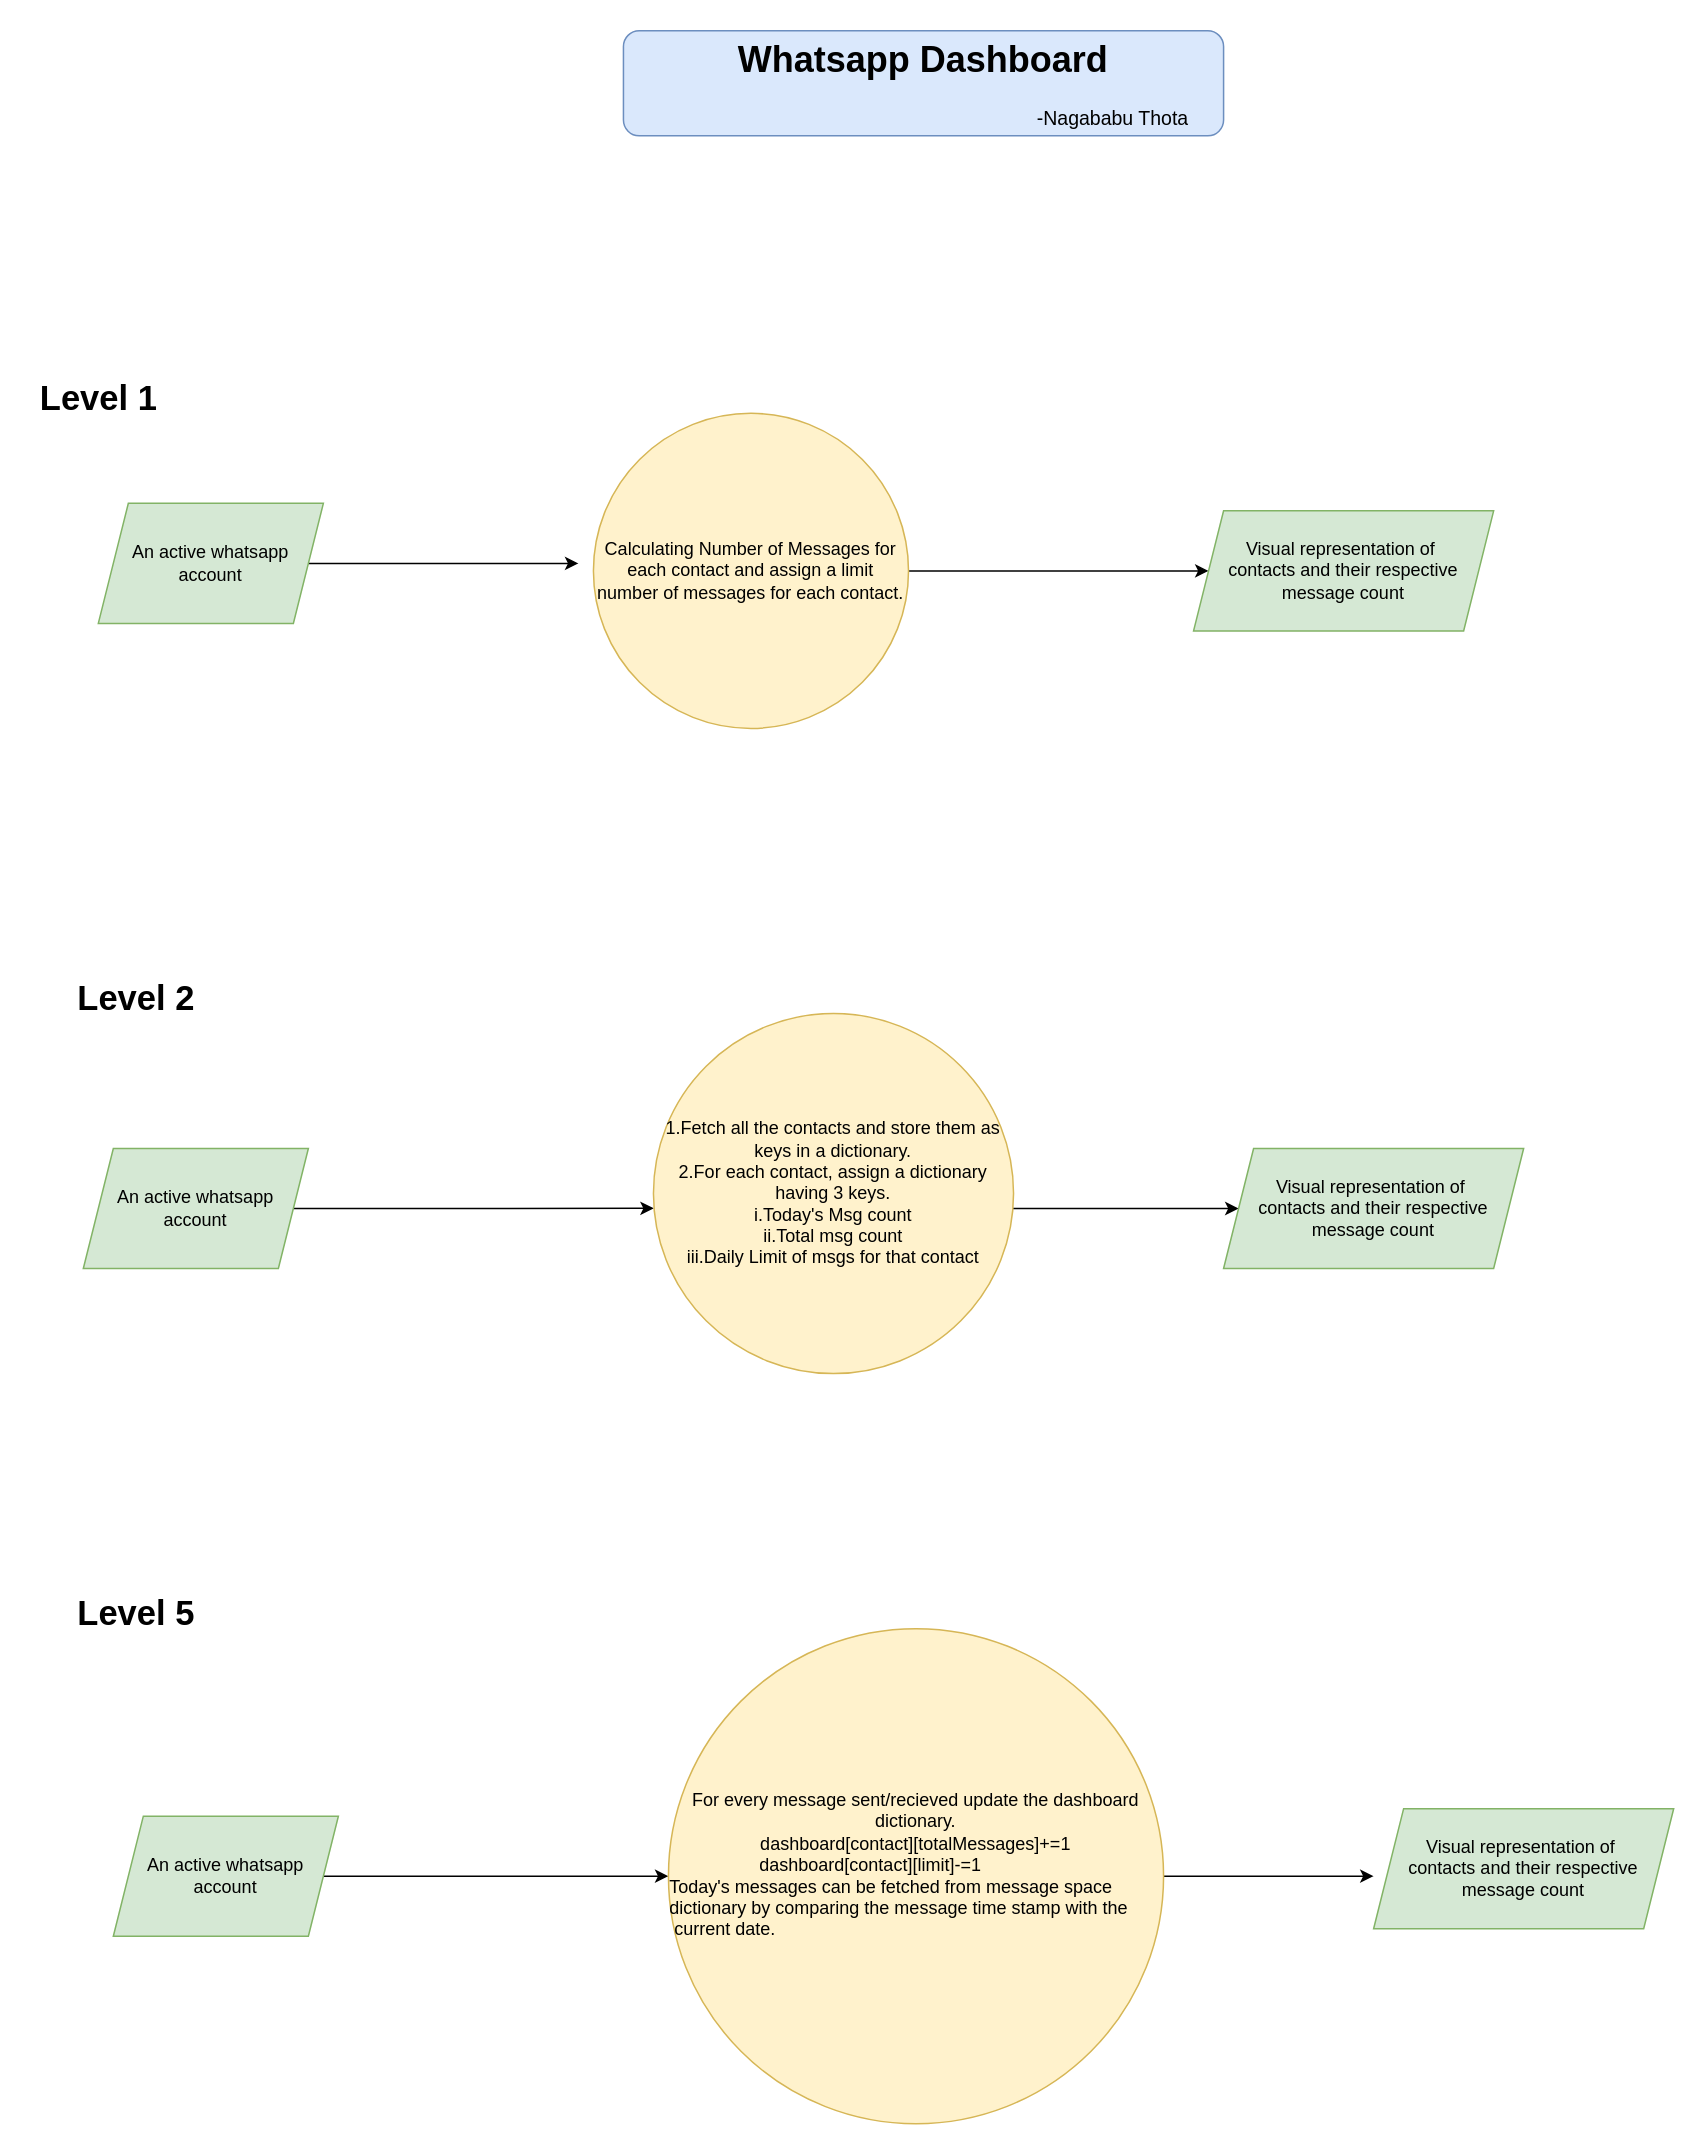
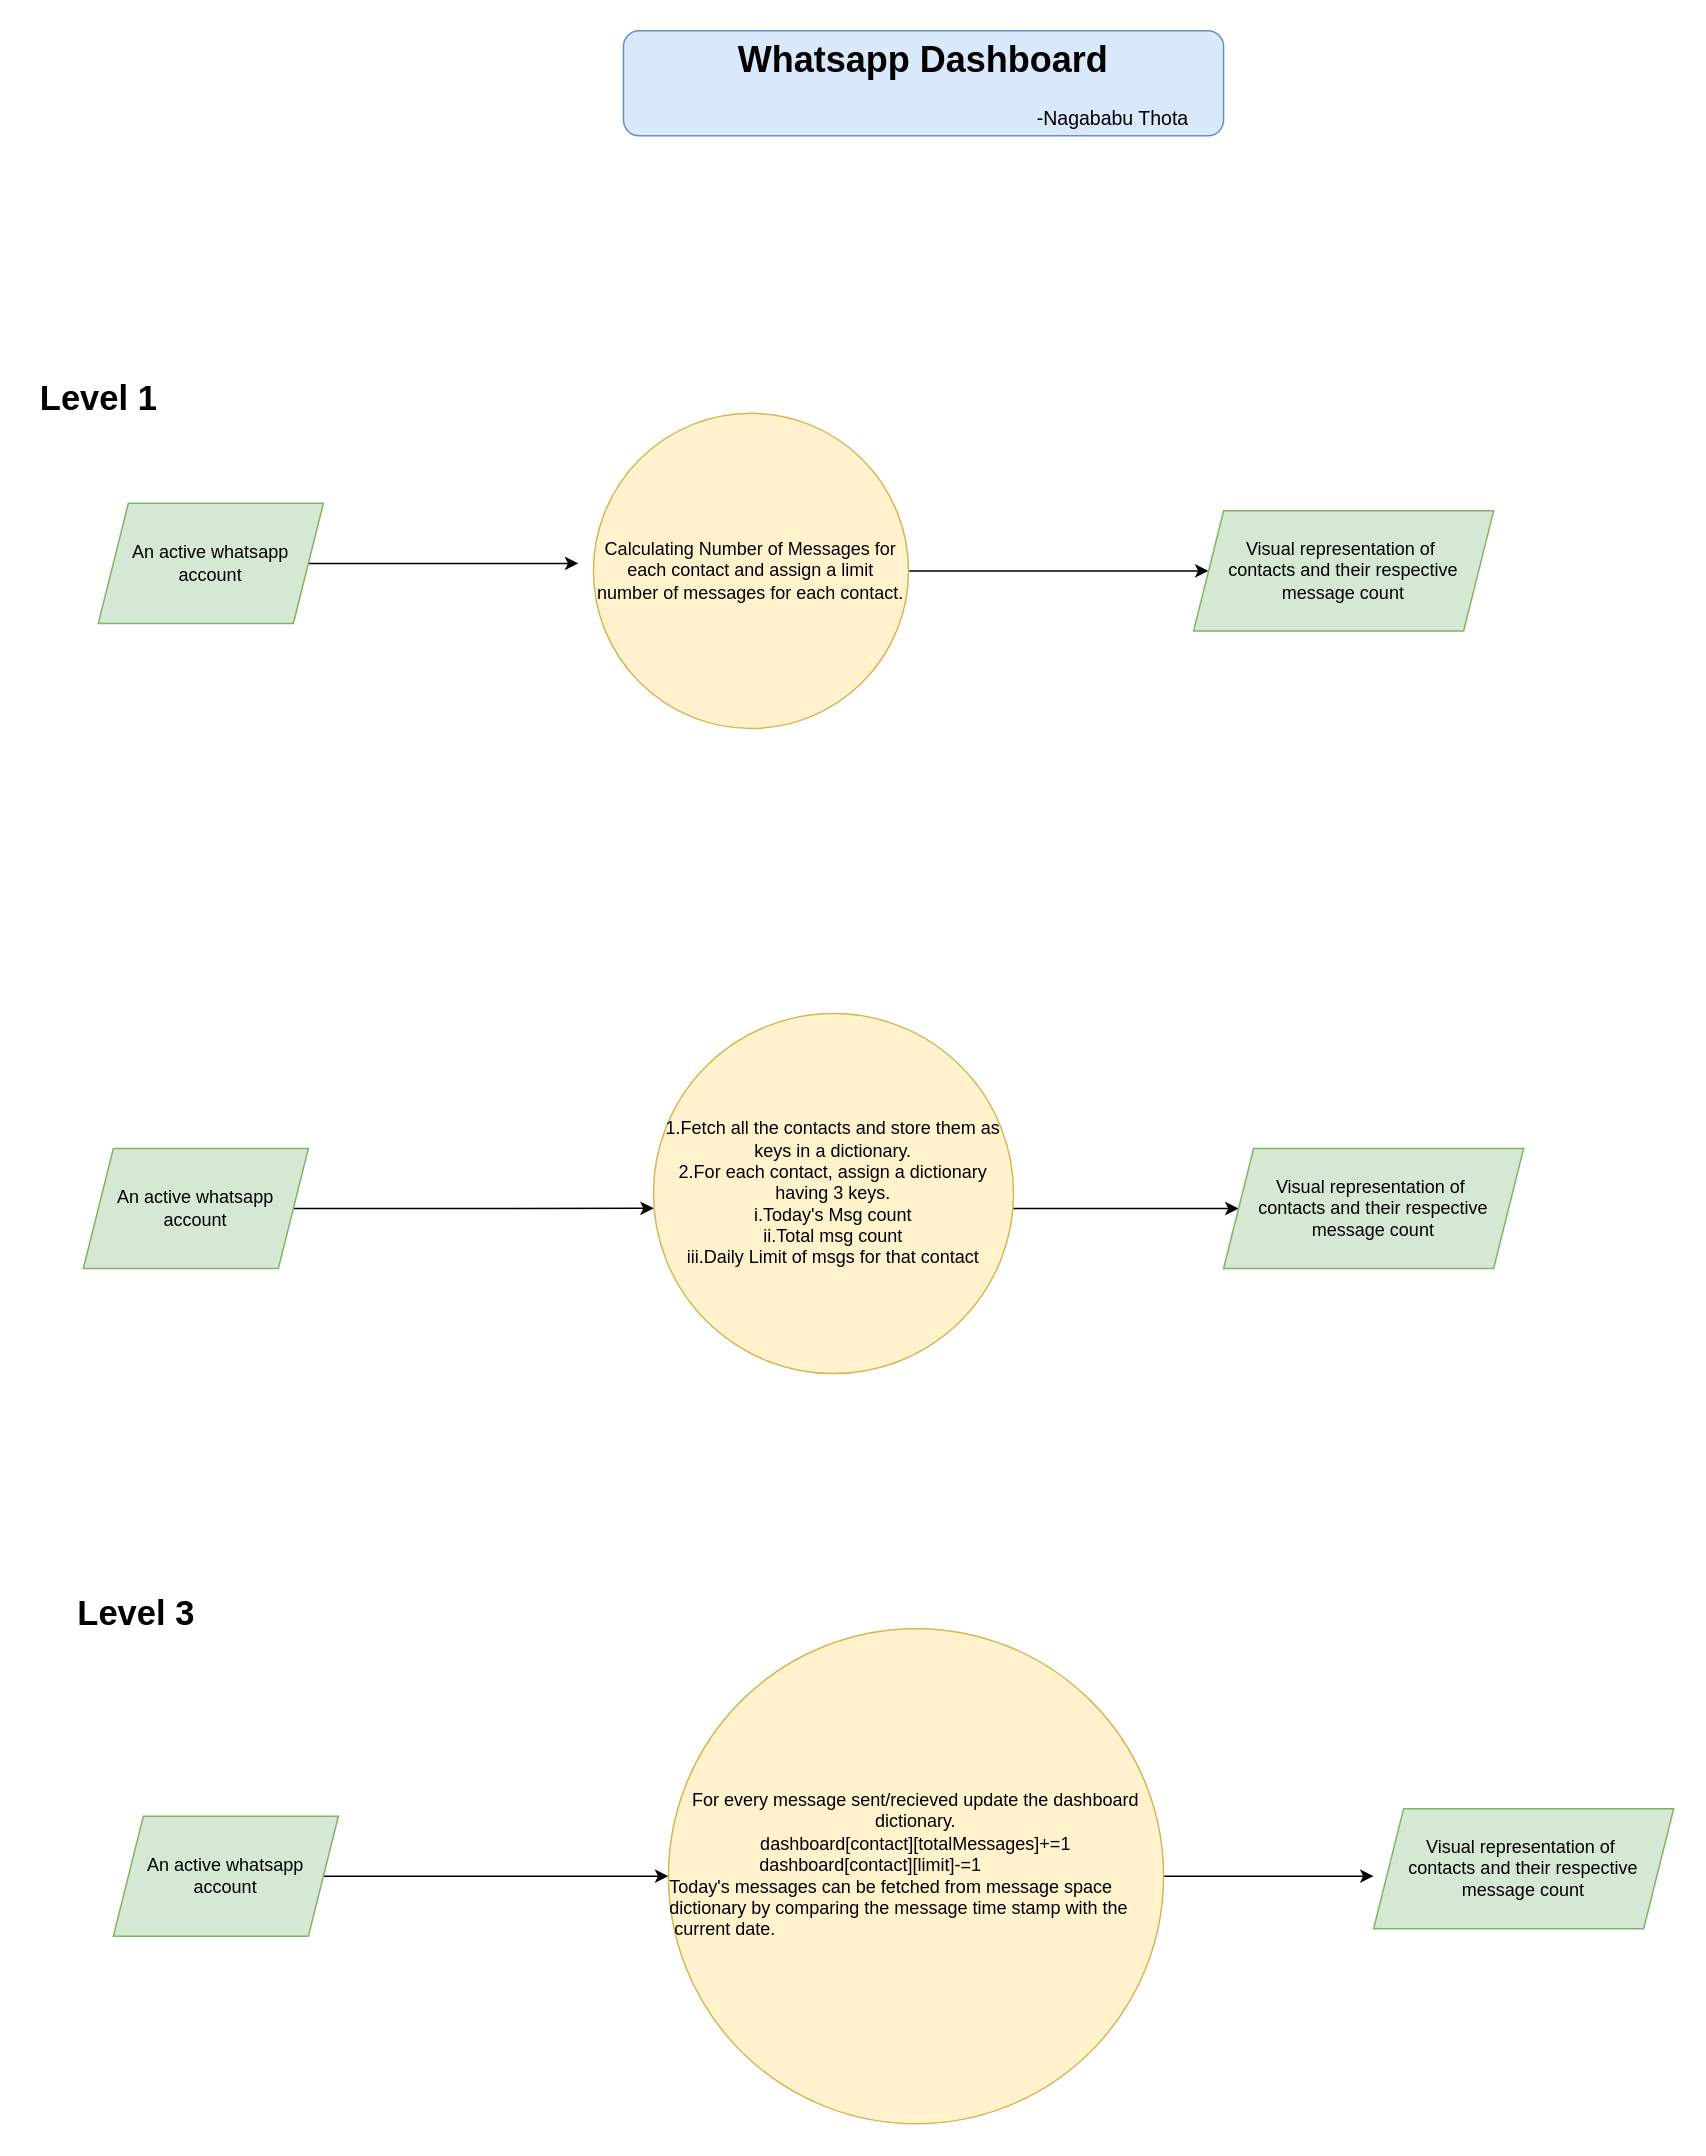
node "Level 2": removed
node "Level 5": label "Level 5" -> "Level 3"
